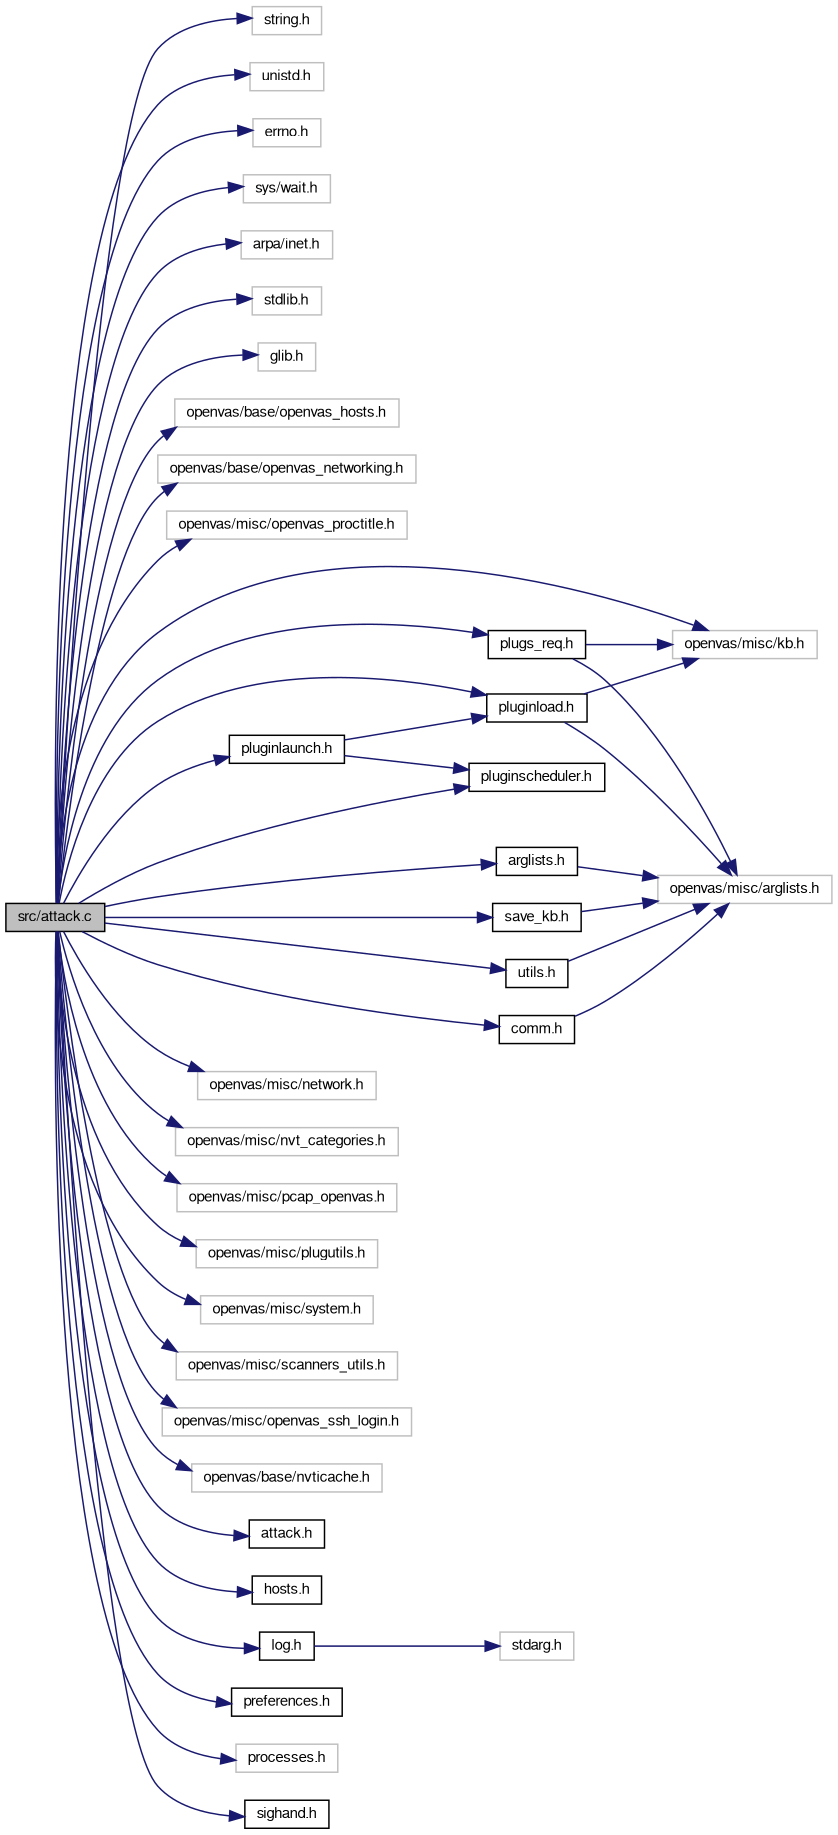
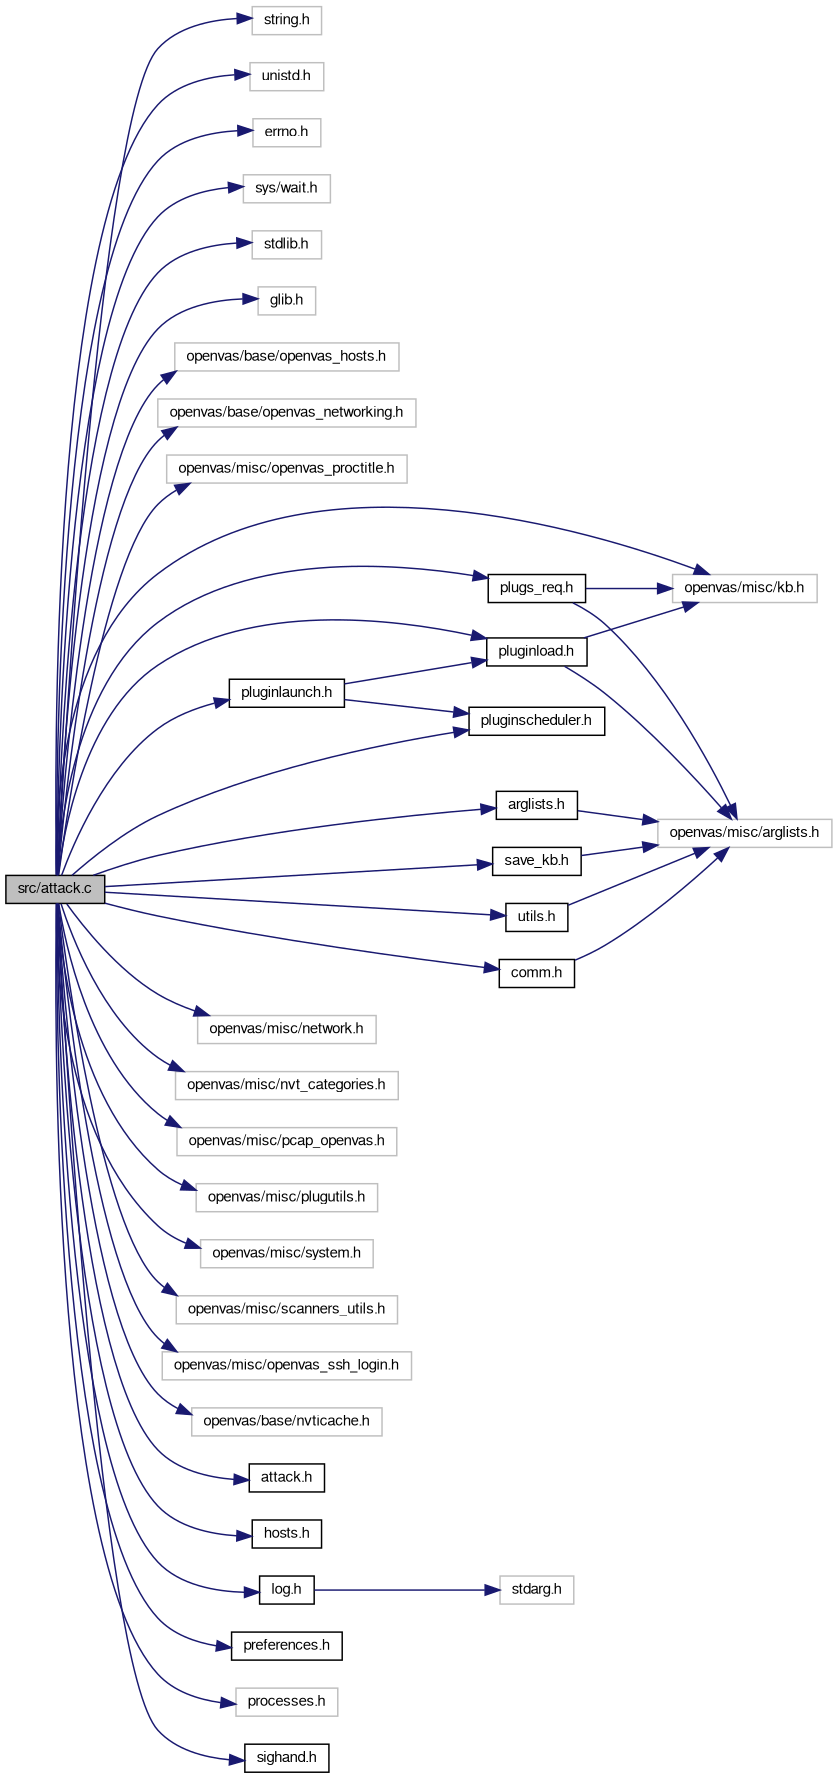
node "arpa/inet.h": removed
